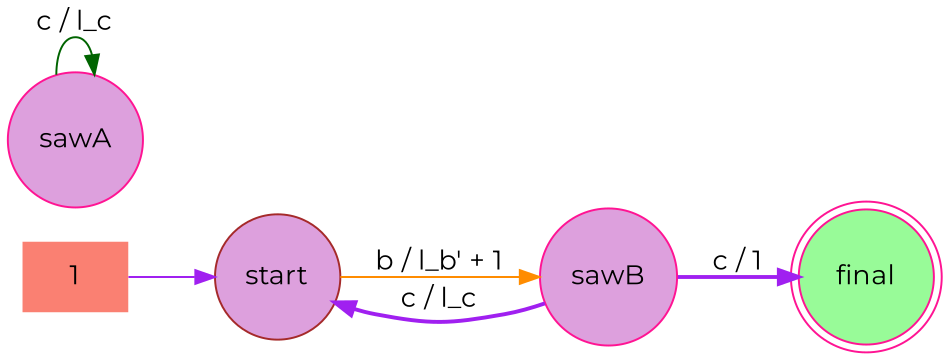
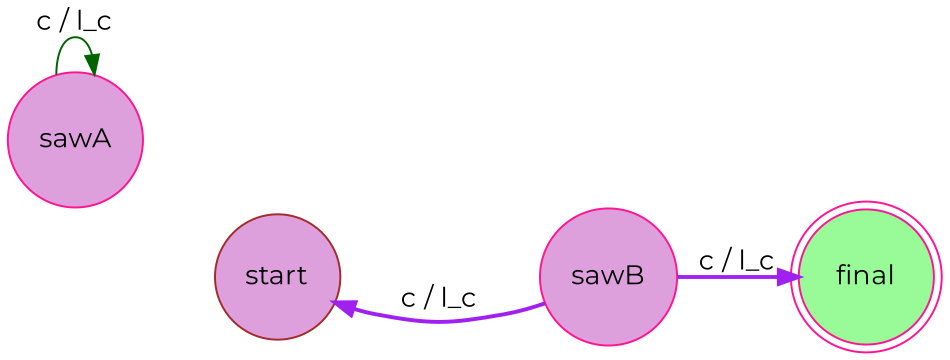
edge "sawB" -> "final": label "c / 1" -> "c / l_c"
node "1": removed
edge "start" -> "sawB": removed, label "b / l_b' + 1"
